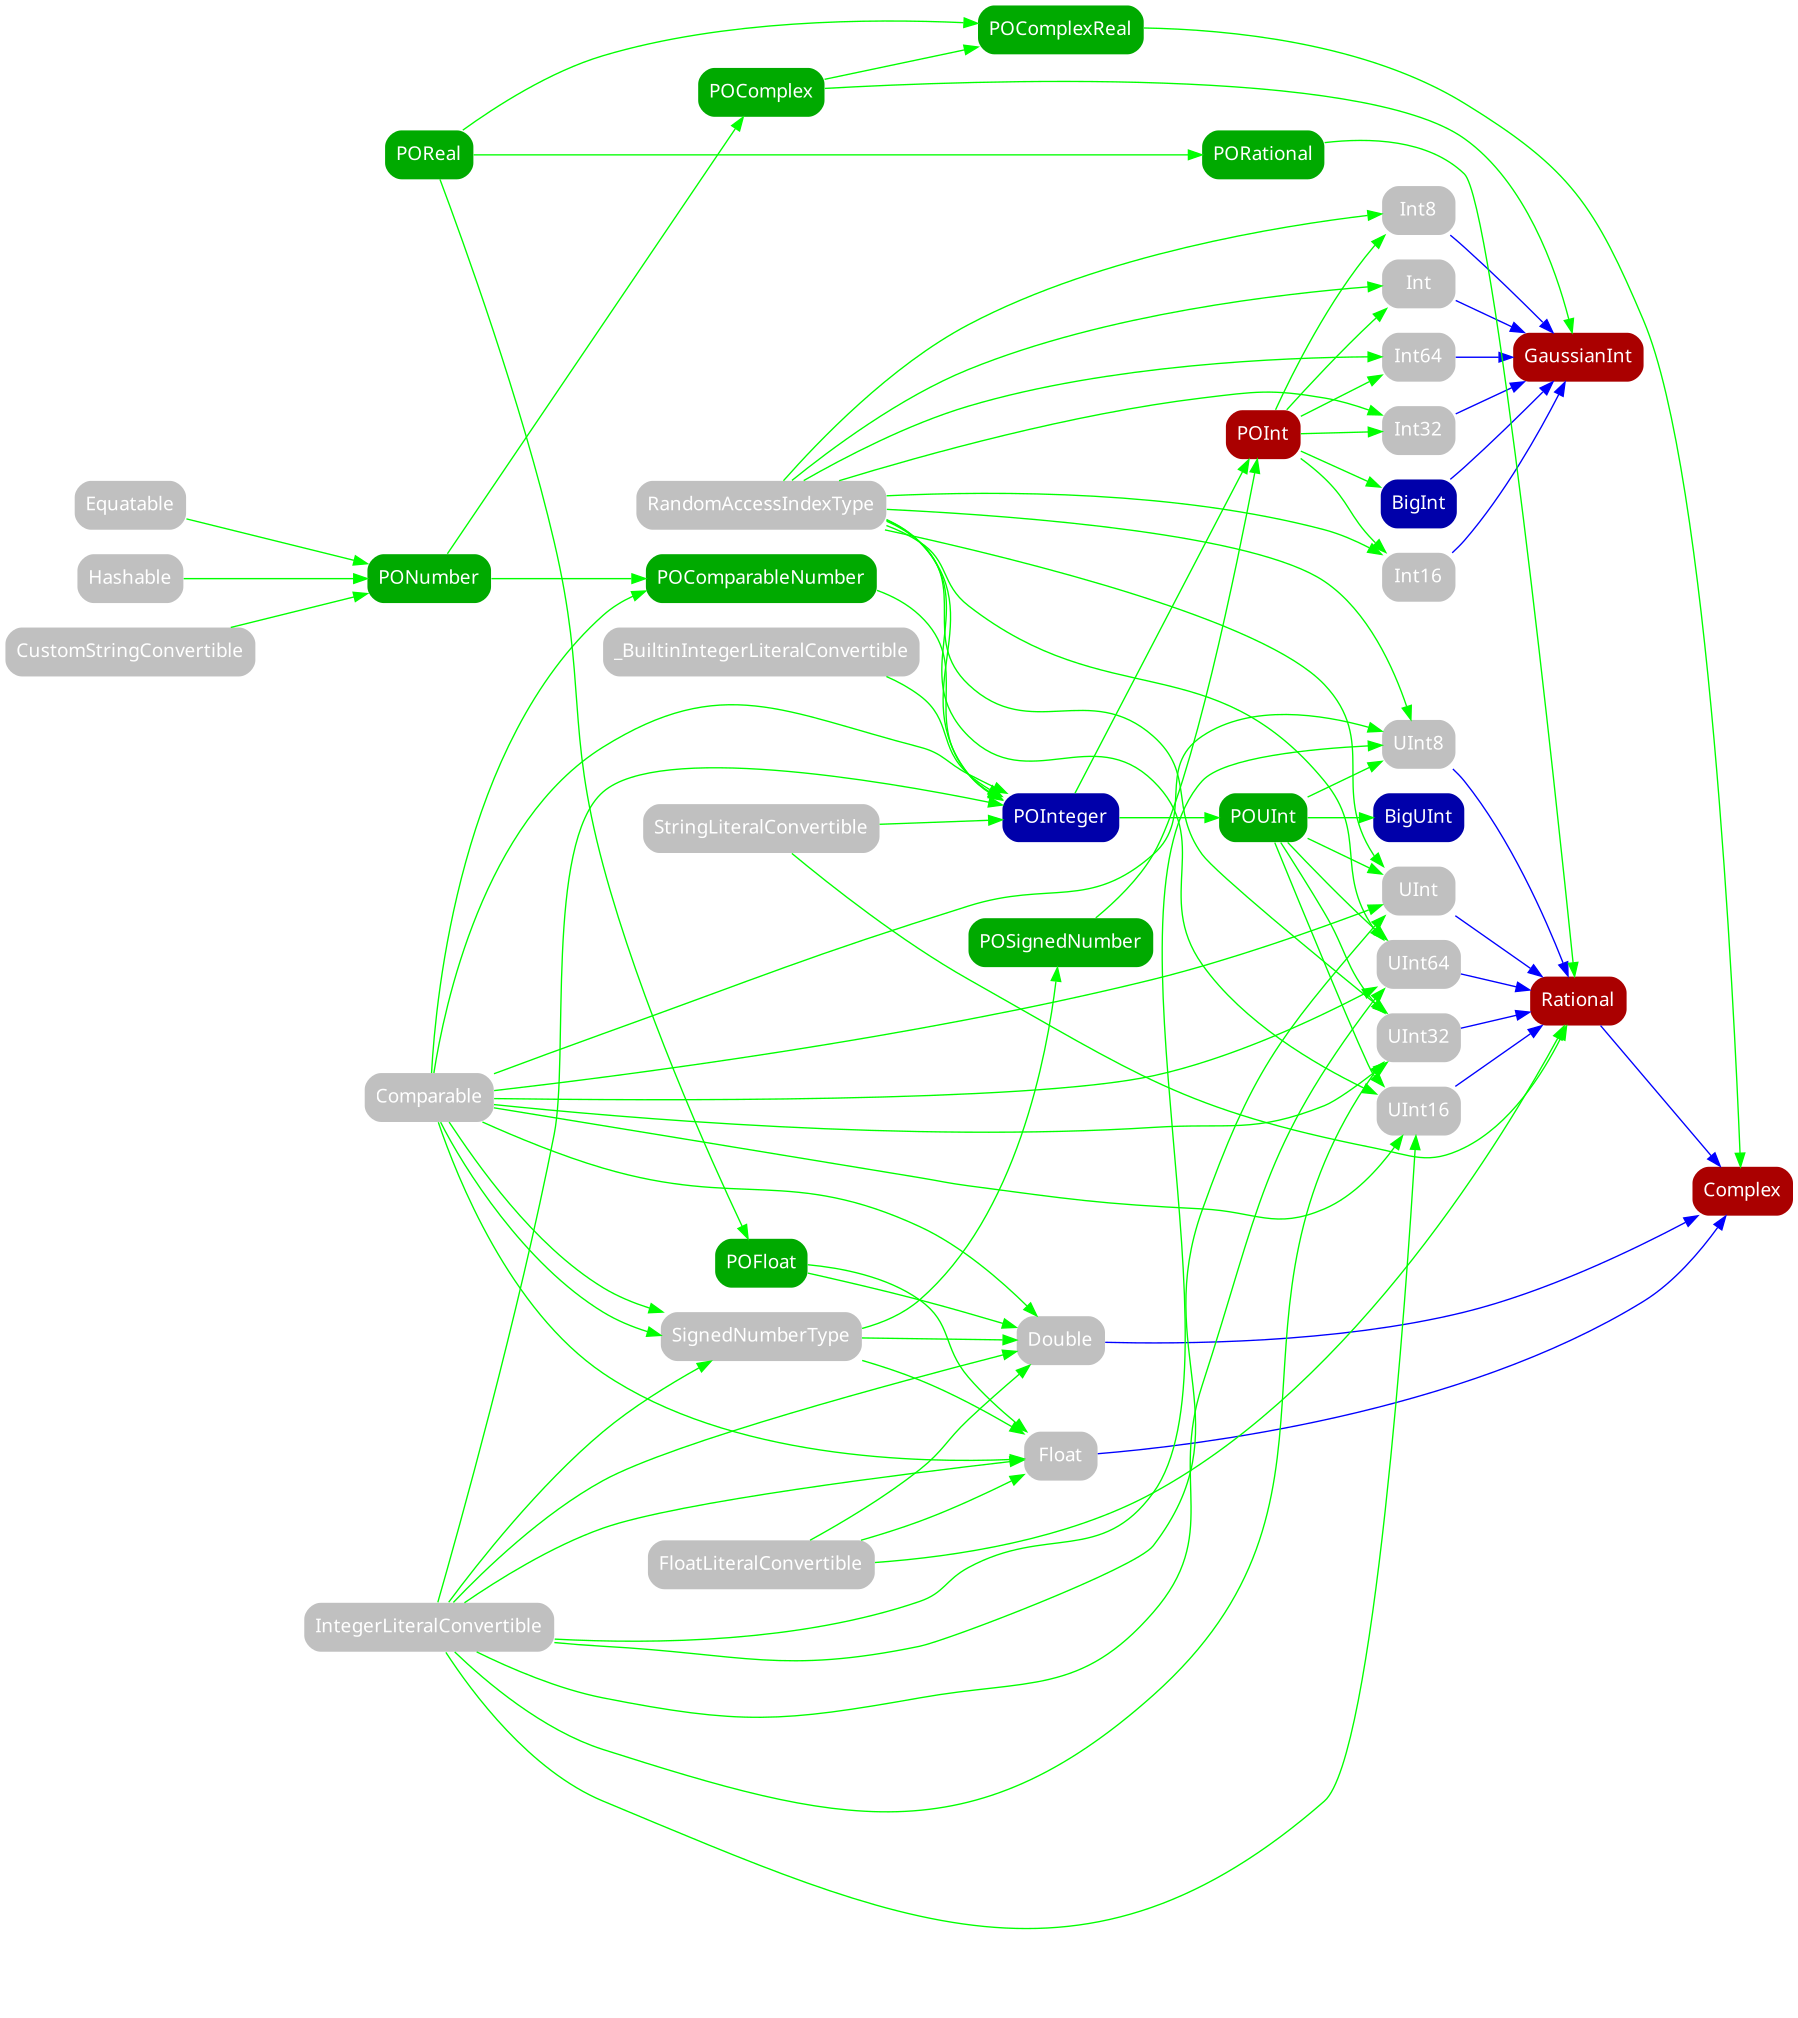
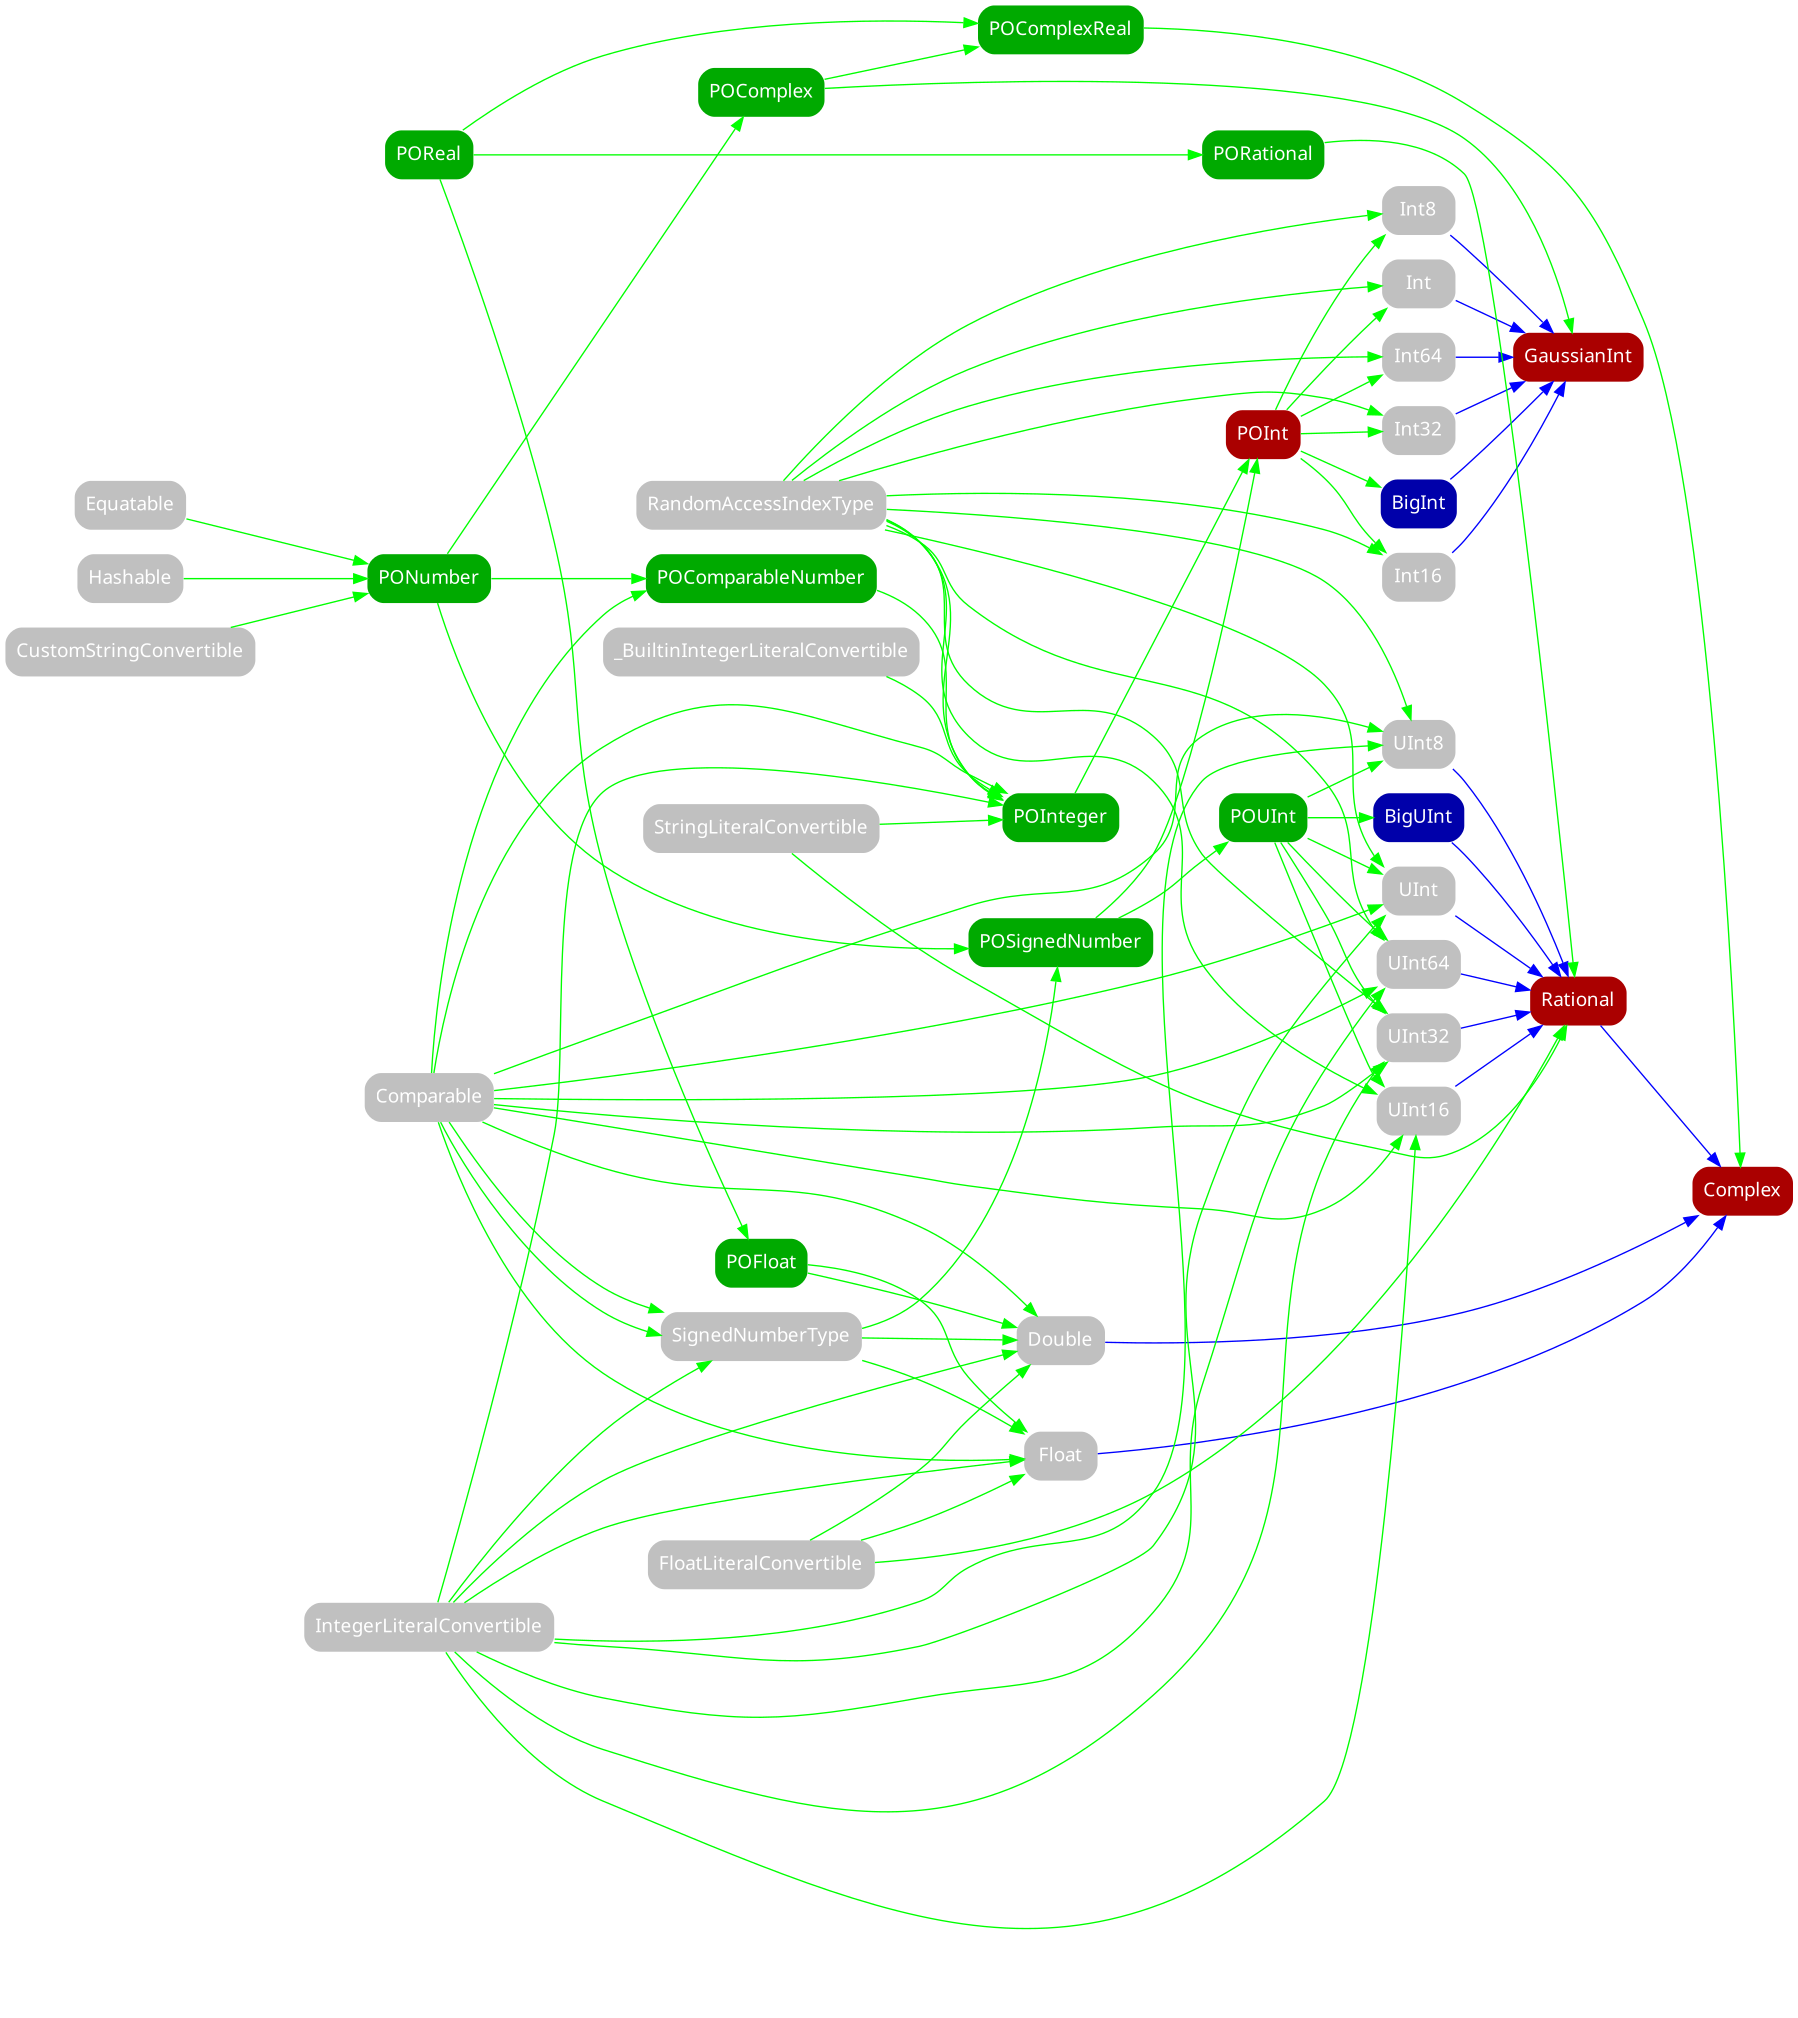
node "POInteger": fillcolor #0000aa -> #00aa00
edge "POInteger" -> "POUInt": now "POSignedNumber" -> "POUInt"
edge "PONumber" -> "POSignedNumber": added
edge "BigUInt" -> "Rational": added
